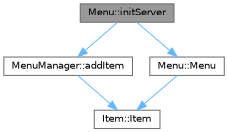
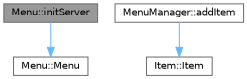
edge "Menu::initServer" -> "MenuManager::addItem": removed
edge "Menu::Menu" -> "Item::Item": removed
